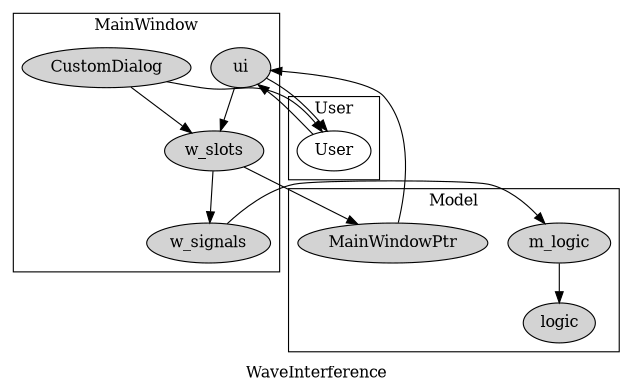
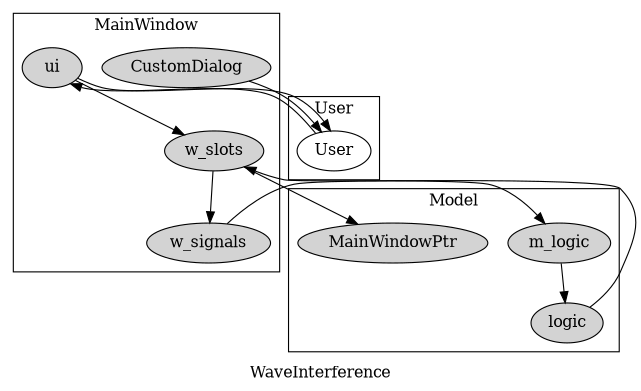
edge "CustomDialog" -> "w_slots": now "logic" -> "w_slots"
edge "MainWindowPtr" -> "ui": removed
